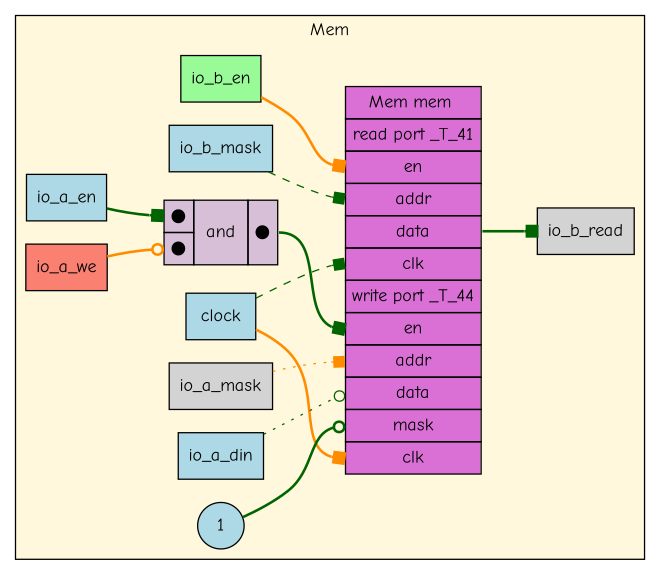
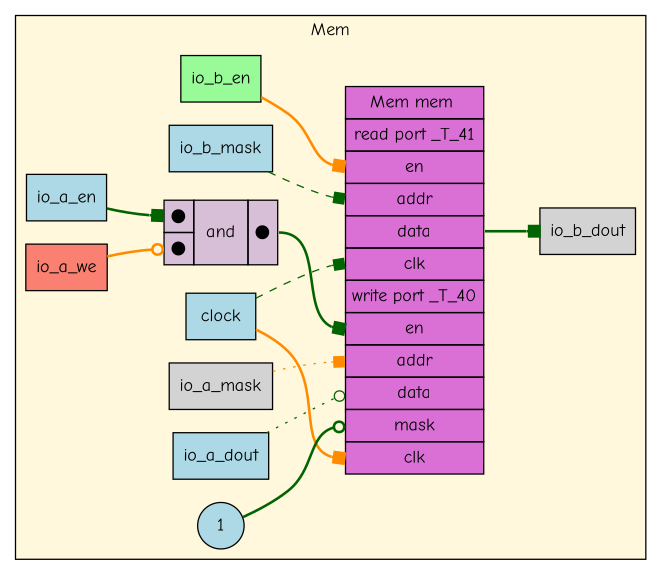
node "io_b_read": label "io_b_read" -> "io_b_dout"
node "Mem mem": text "write port _T_44" -> "write port _T_40"
node "io_a_din": label "io_a_din" -> "io_a_dout"
